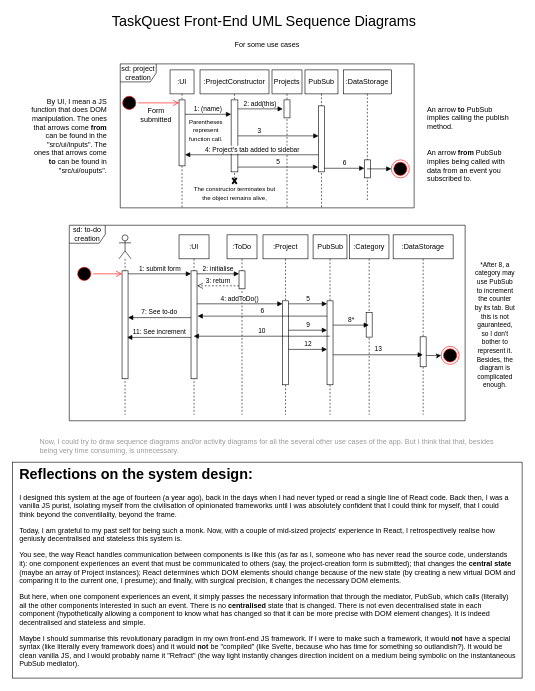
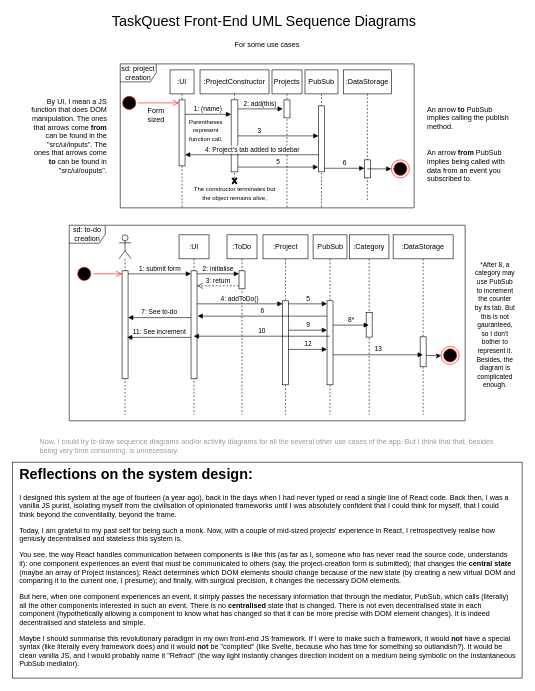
node "Form submitted": label "Form submitted" -> "Form sized"
